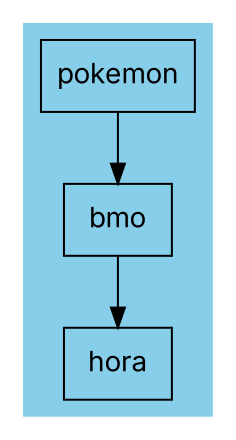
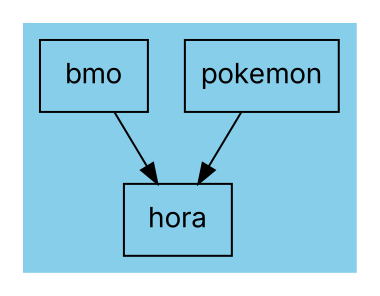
edge "pokemon" -> "bmo": now "pokemon" -> "hora"
